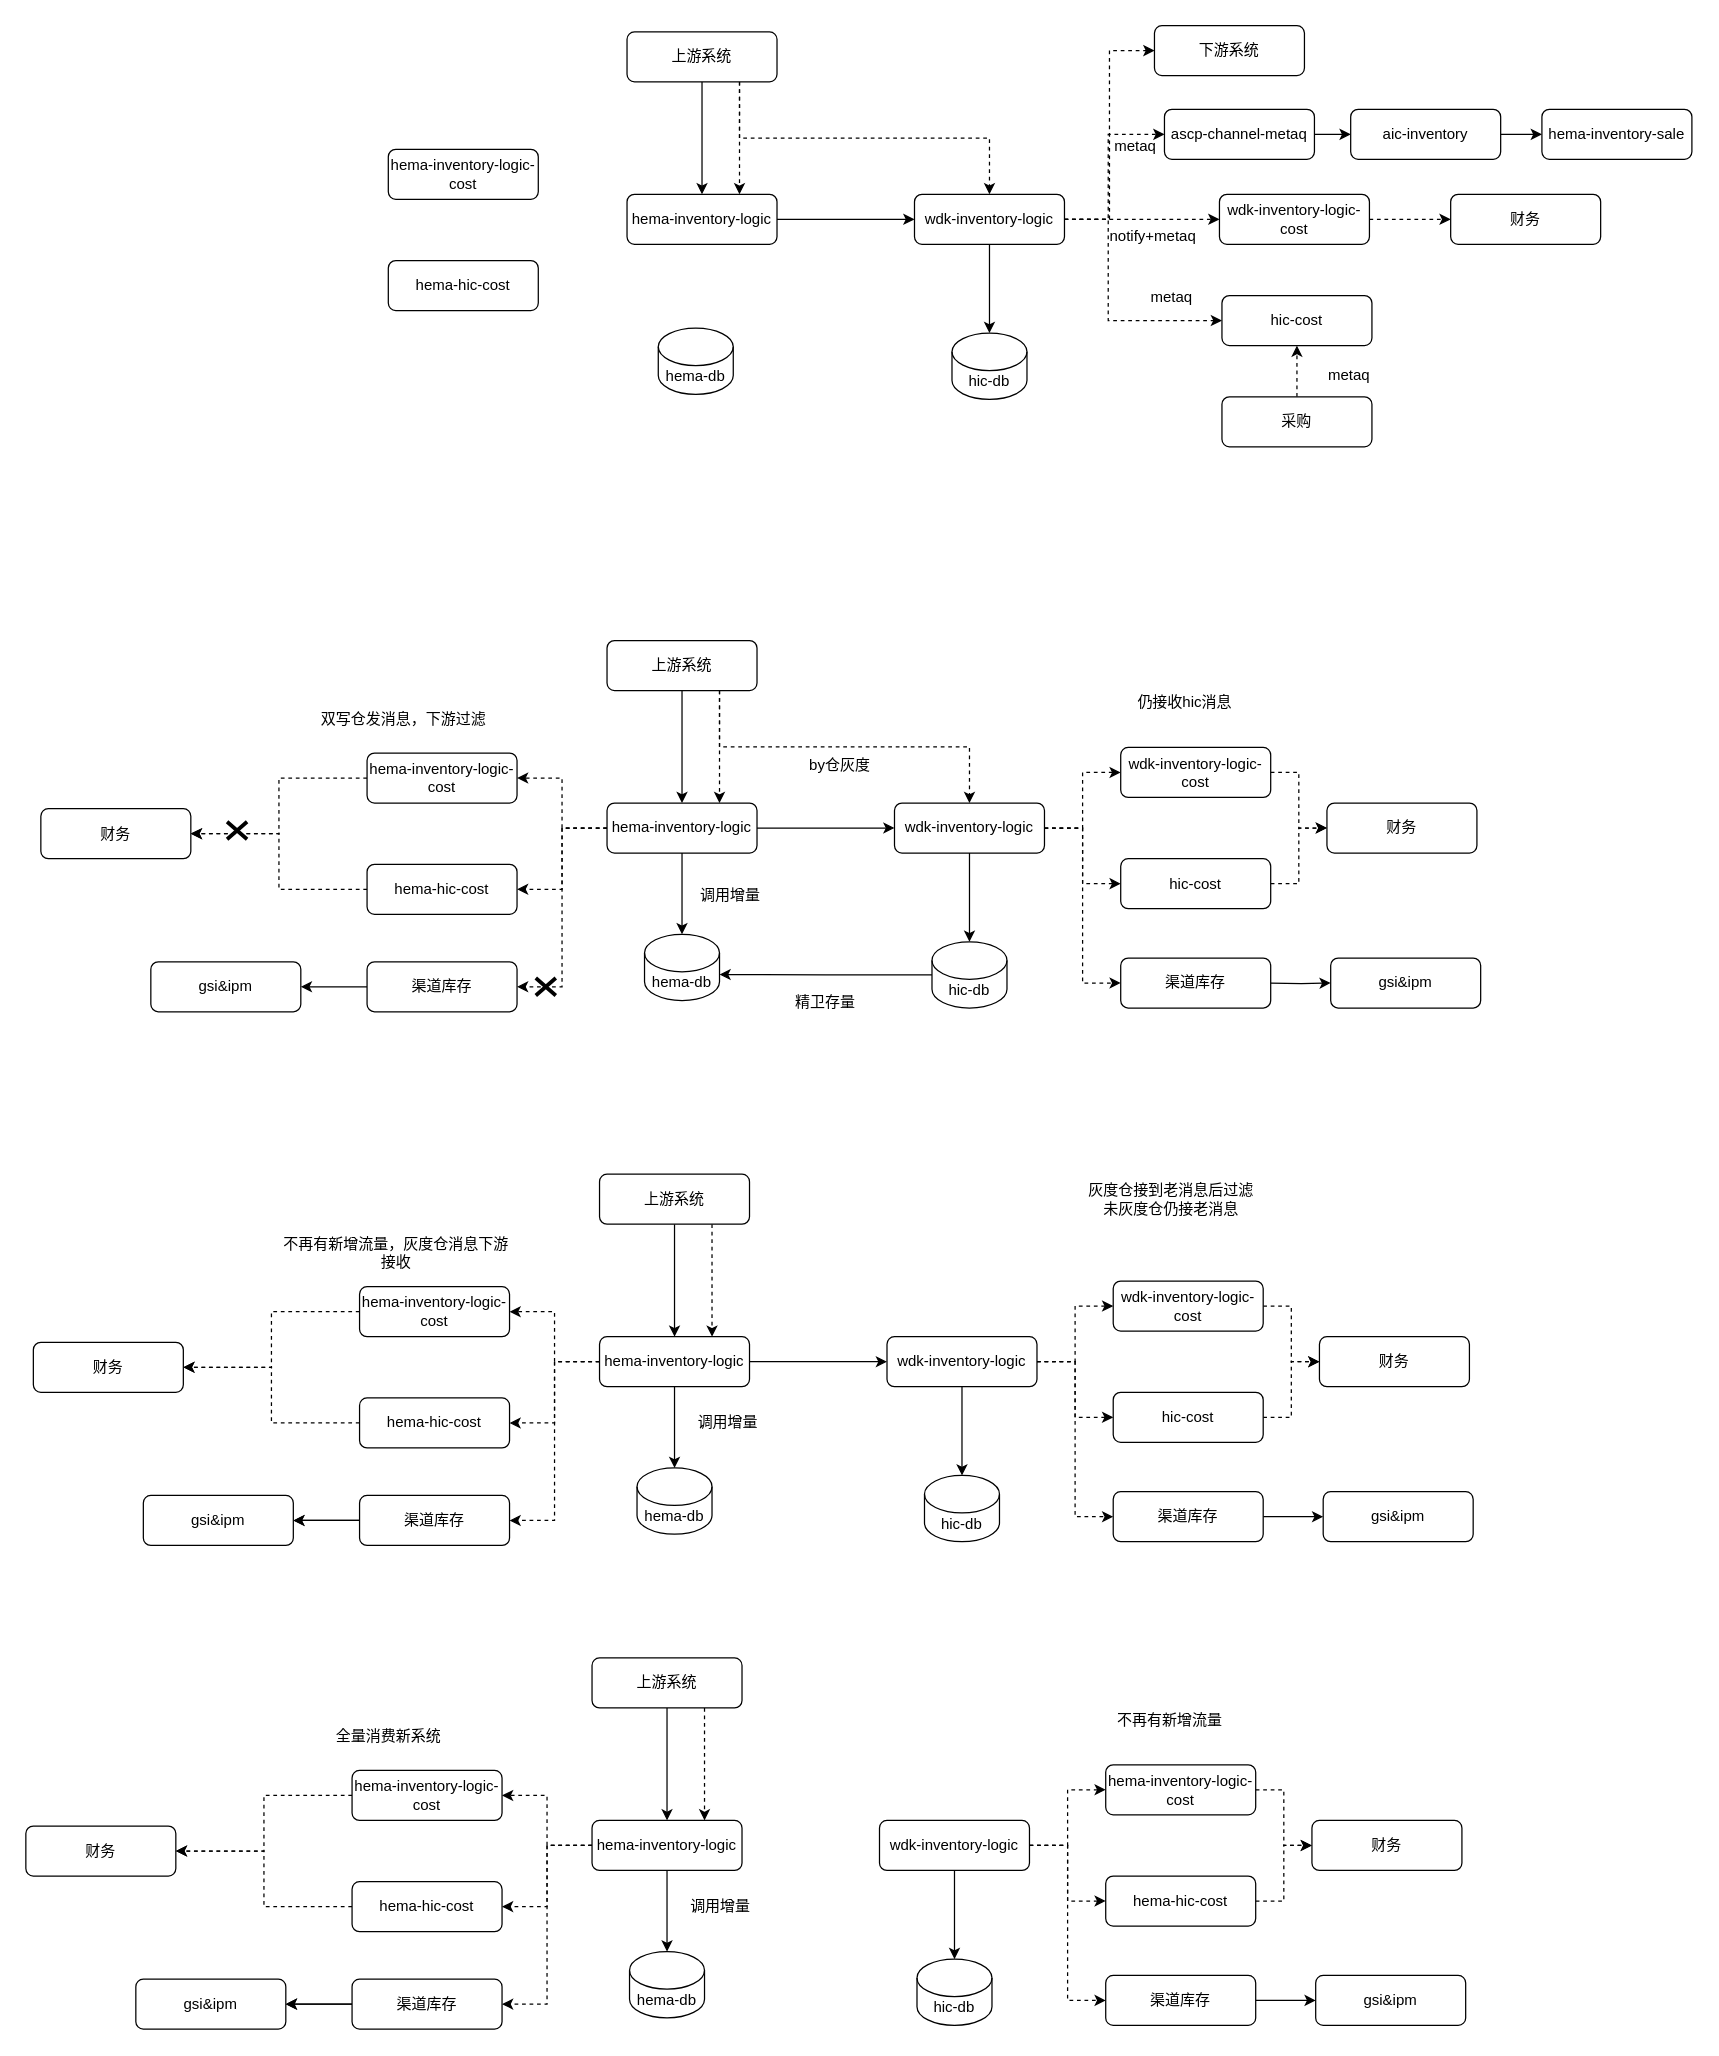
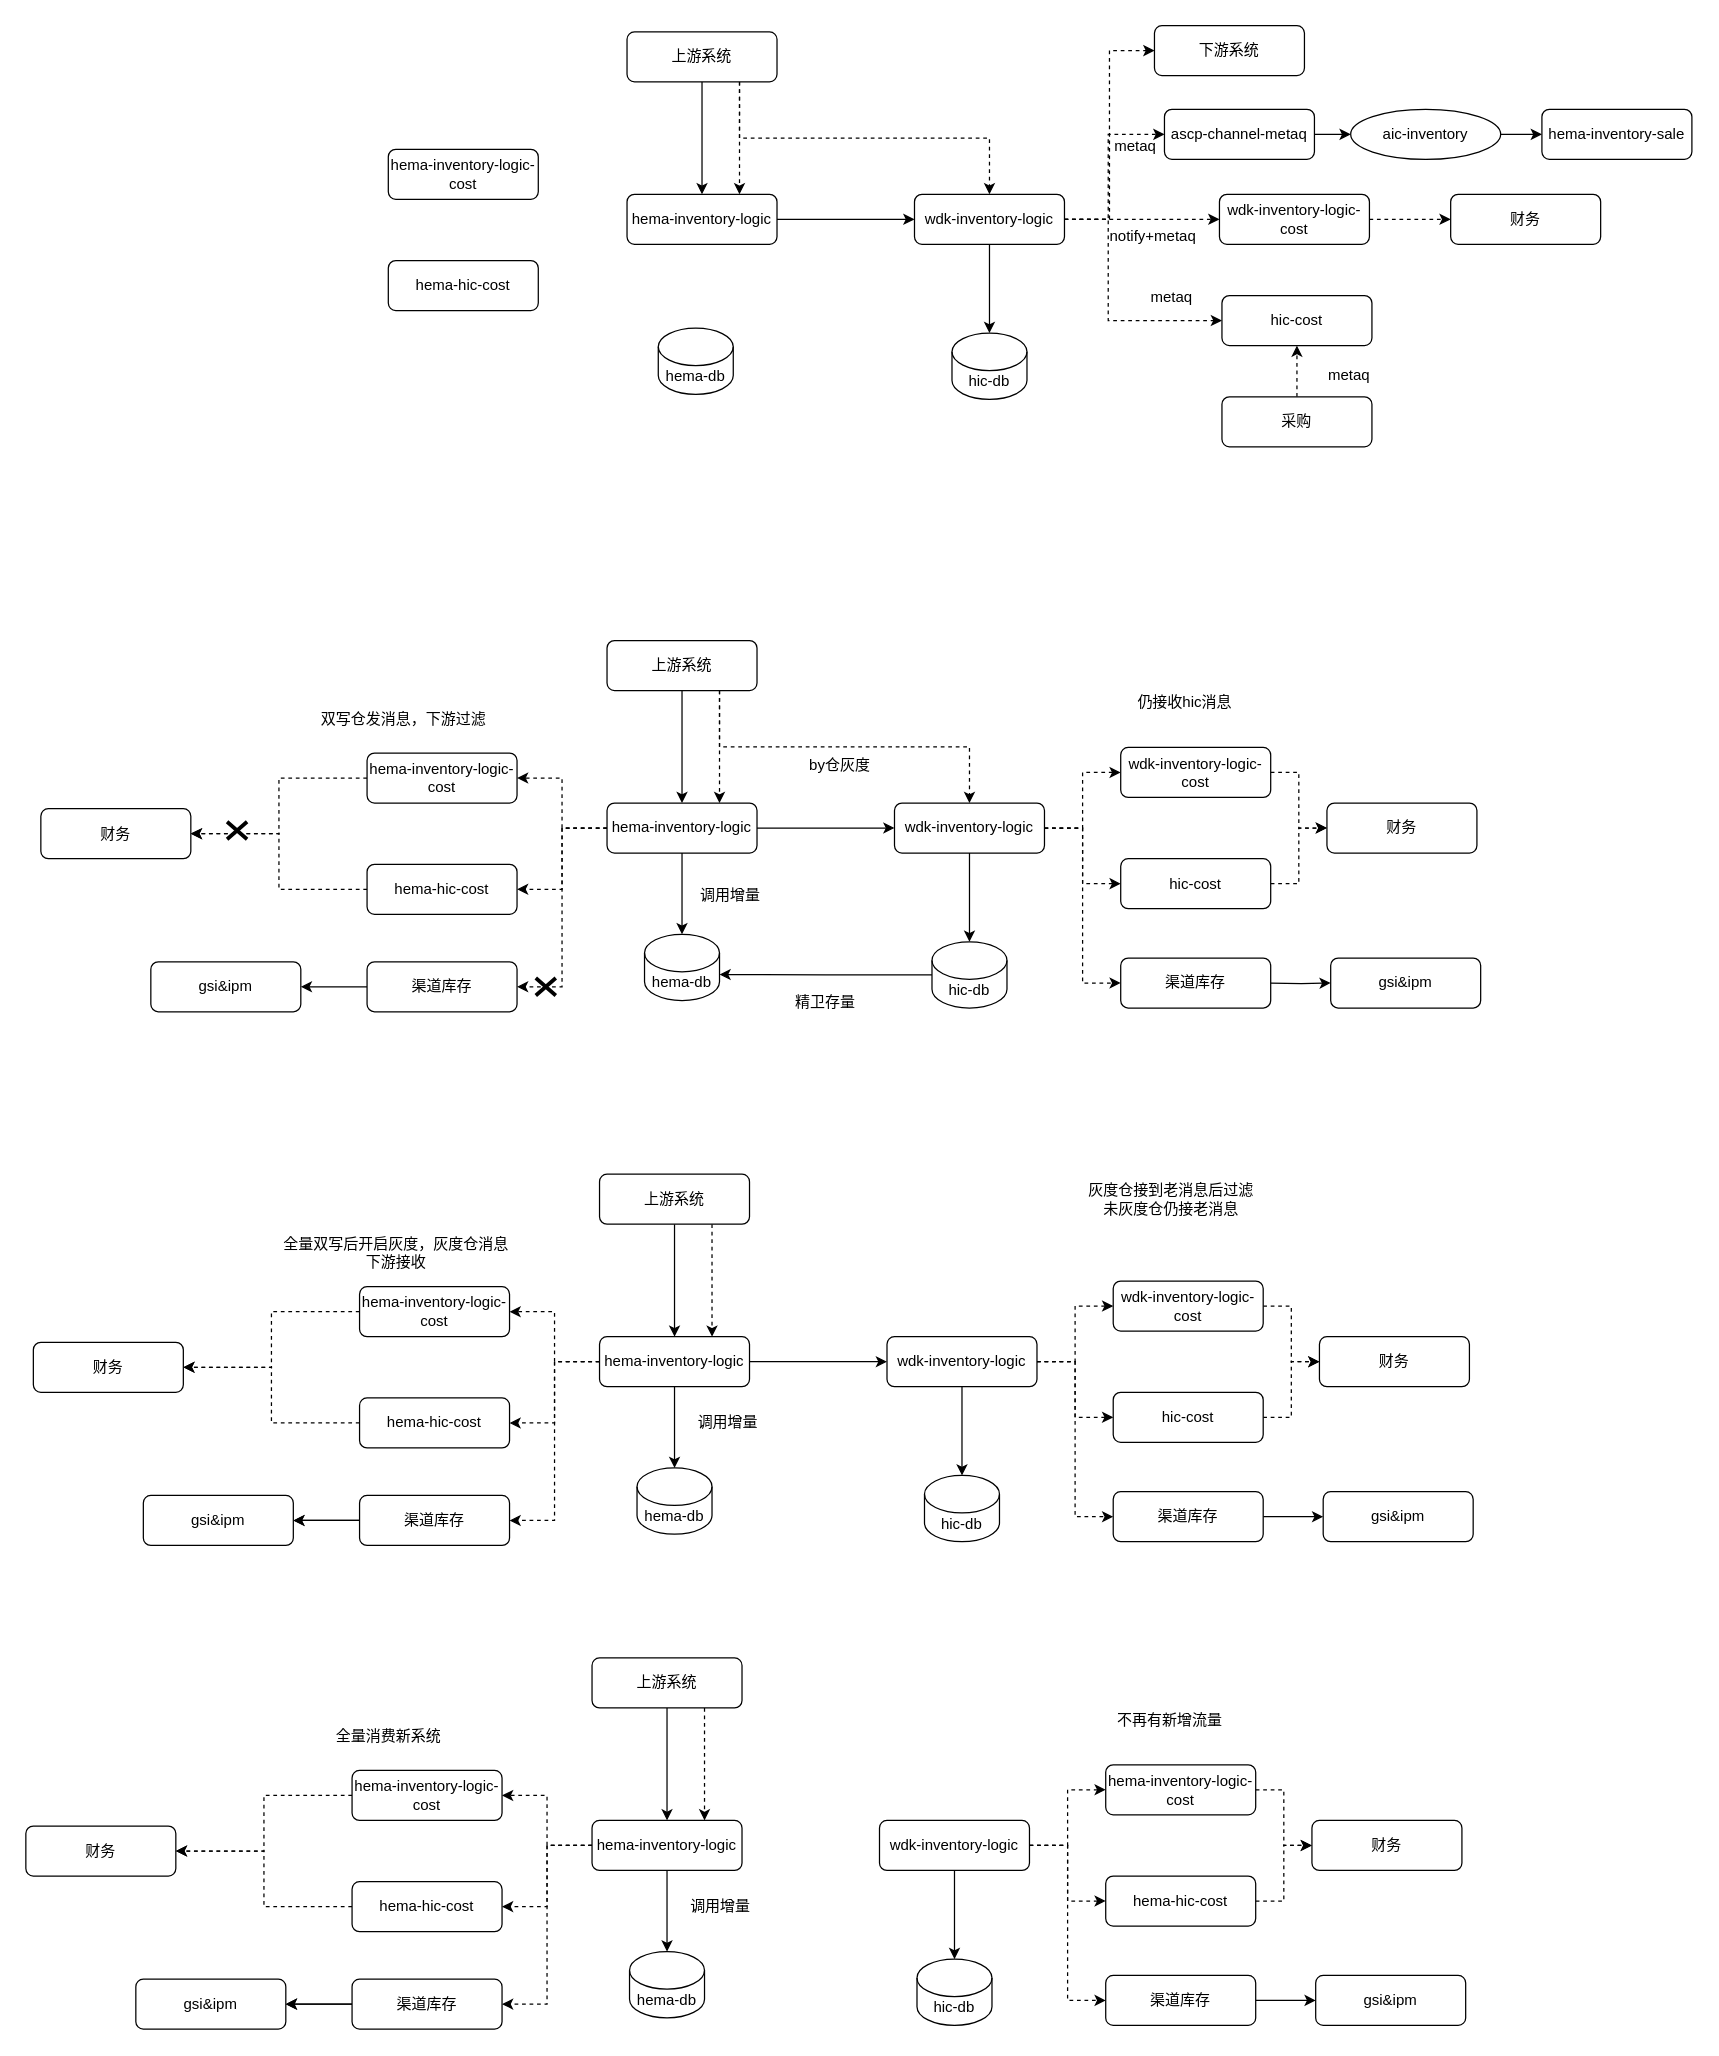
node "aic-inventory": shape rounded rectangle -> ellipse
node "不再有新增流量，灰度仓消息下游接收": label "不再有新增流量，灰度仓消息下游接收" -> "全量双写后开启灰度，灰度仓消息下游接收"
